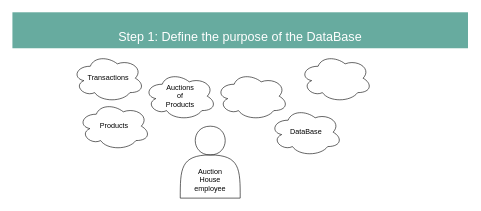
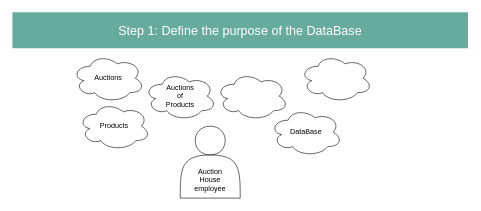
node "Step 1: Define the purpose of the DataBase": moved (240, 36) -> (240, 30)
node "Transactions": label "Transactions" -> "Auctions"
